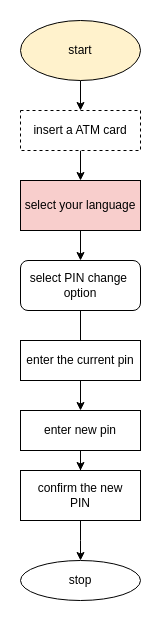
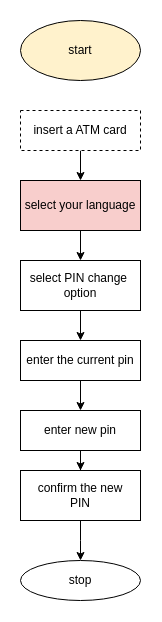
edge "start" -> "insert a ATM card": removed
node "select PIN change option": shape rounded rectangle -> rectangle
edge "select PIN change option" -- "enter the current pin": arrowhead none -> classic
